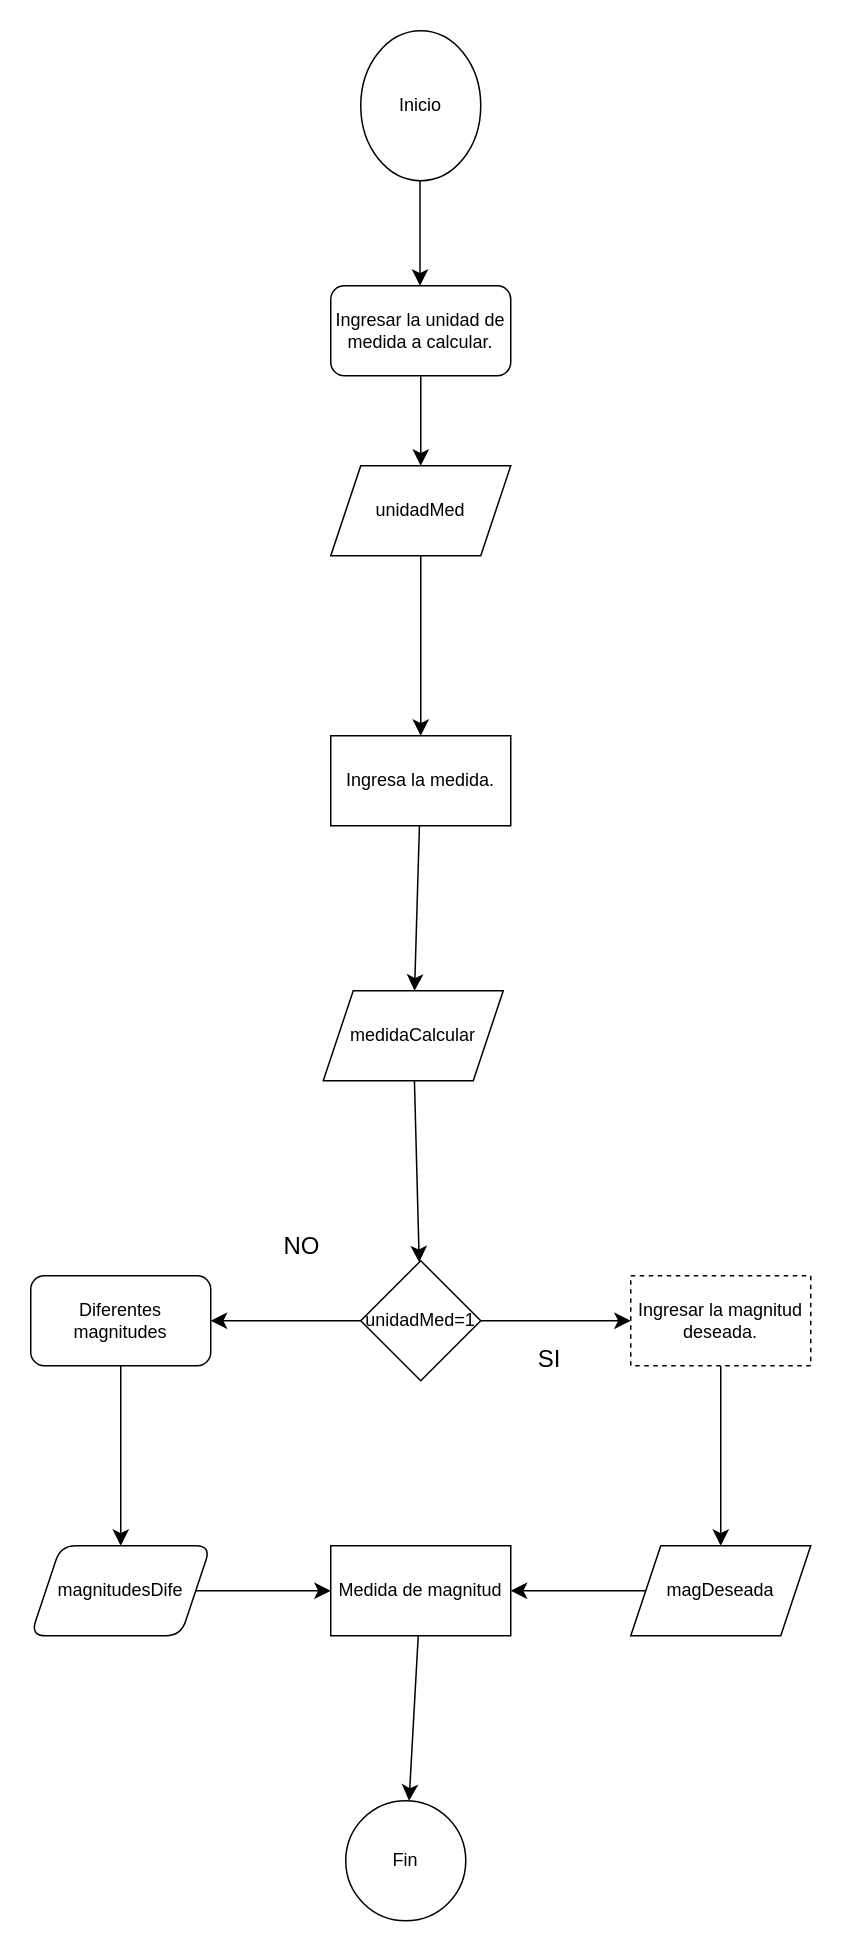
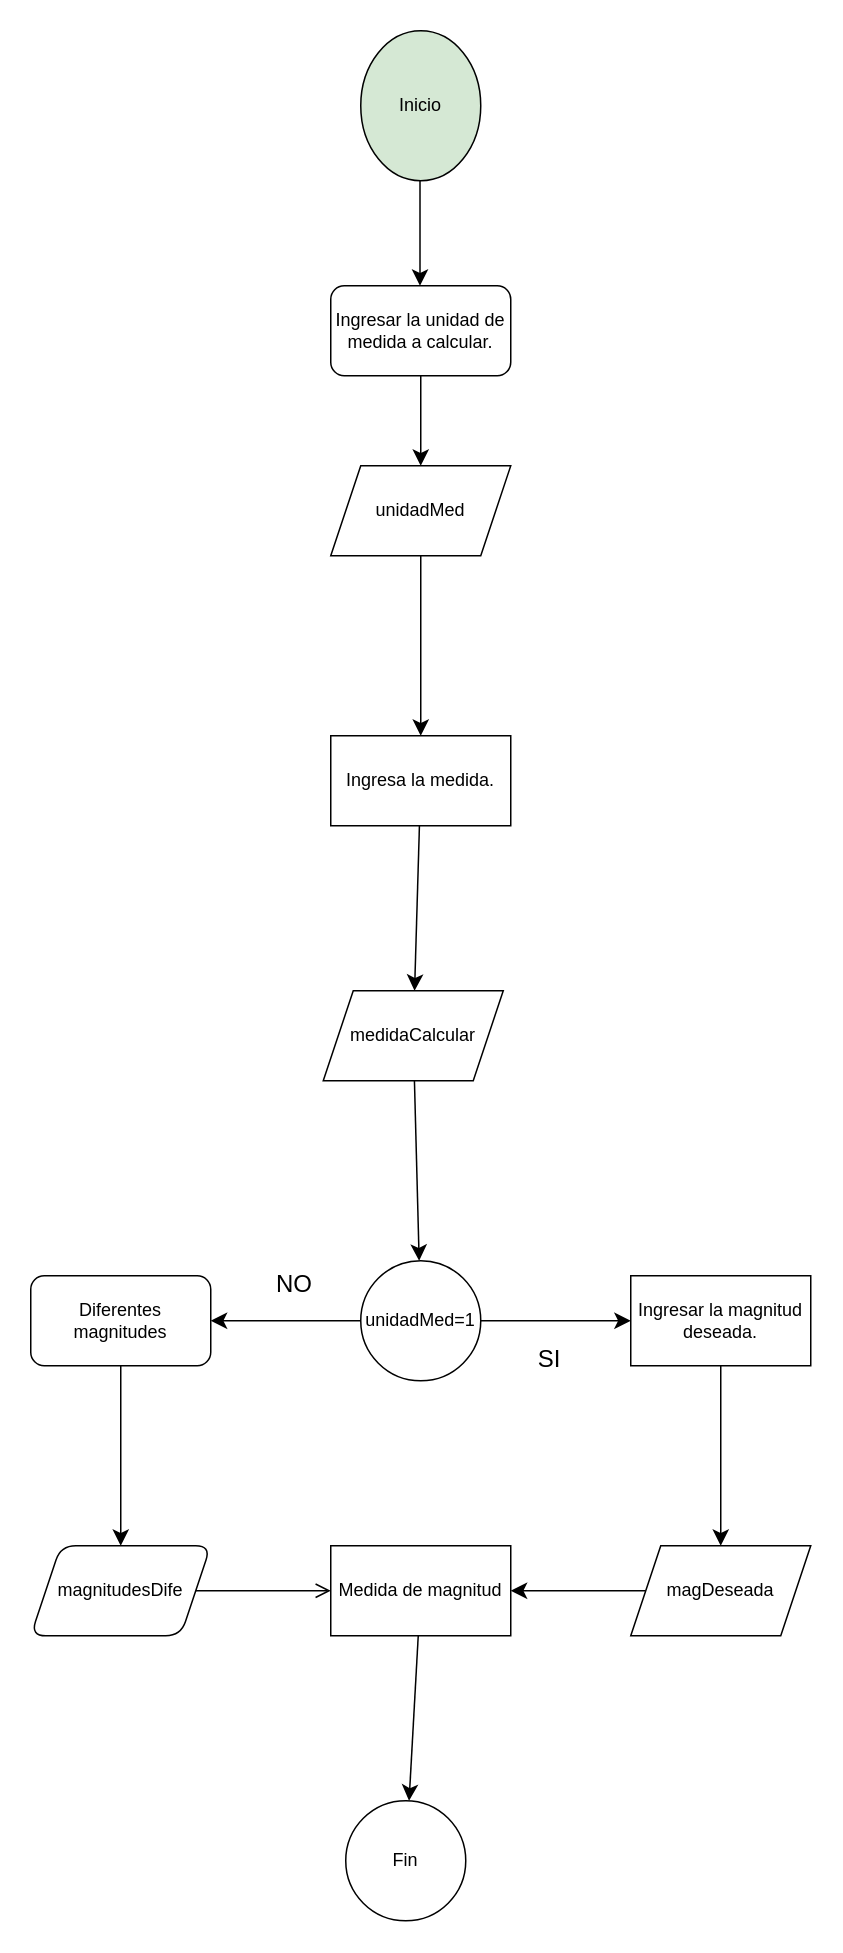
node "Inicio": fillcolor #ffffff -> #d5e8d4
node "NO": moved (302, 1246) -> (295, 1283)
node "unidadMed=1": shape diamond -> ellipse
node "Ingresar la magnitud deseada.": style dashed -> solid
edge "magnitudesDife" -> "Medida de magnitud": arrowhead classic -> open
